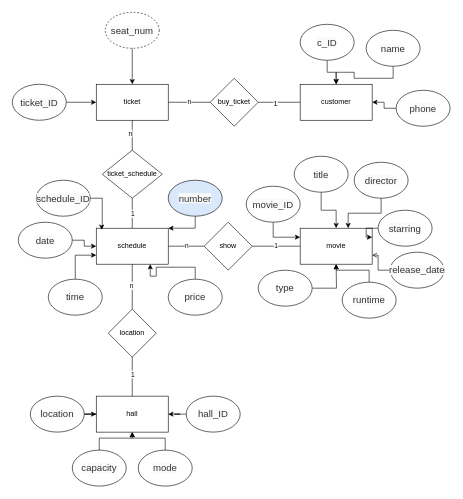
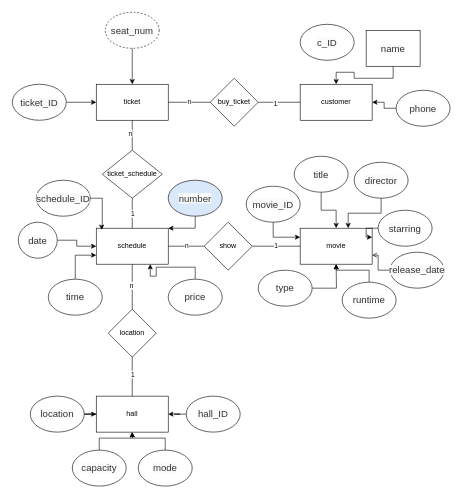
node "name": shape ellipse -> rectangle
edge "c_ID" -> "customer": removed
node "date": size 54x36 -> 39x36
